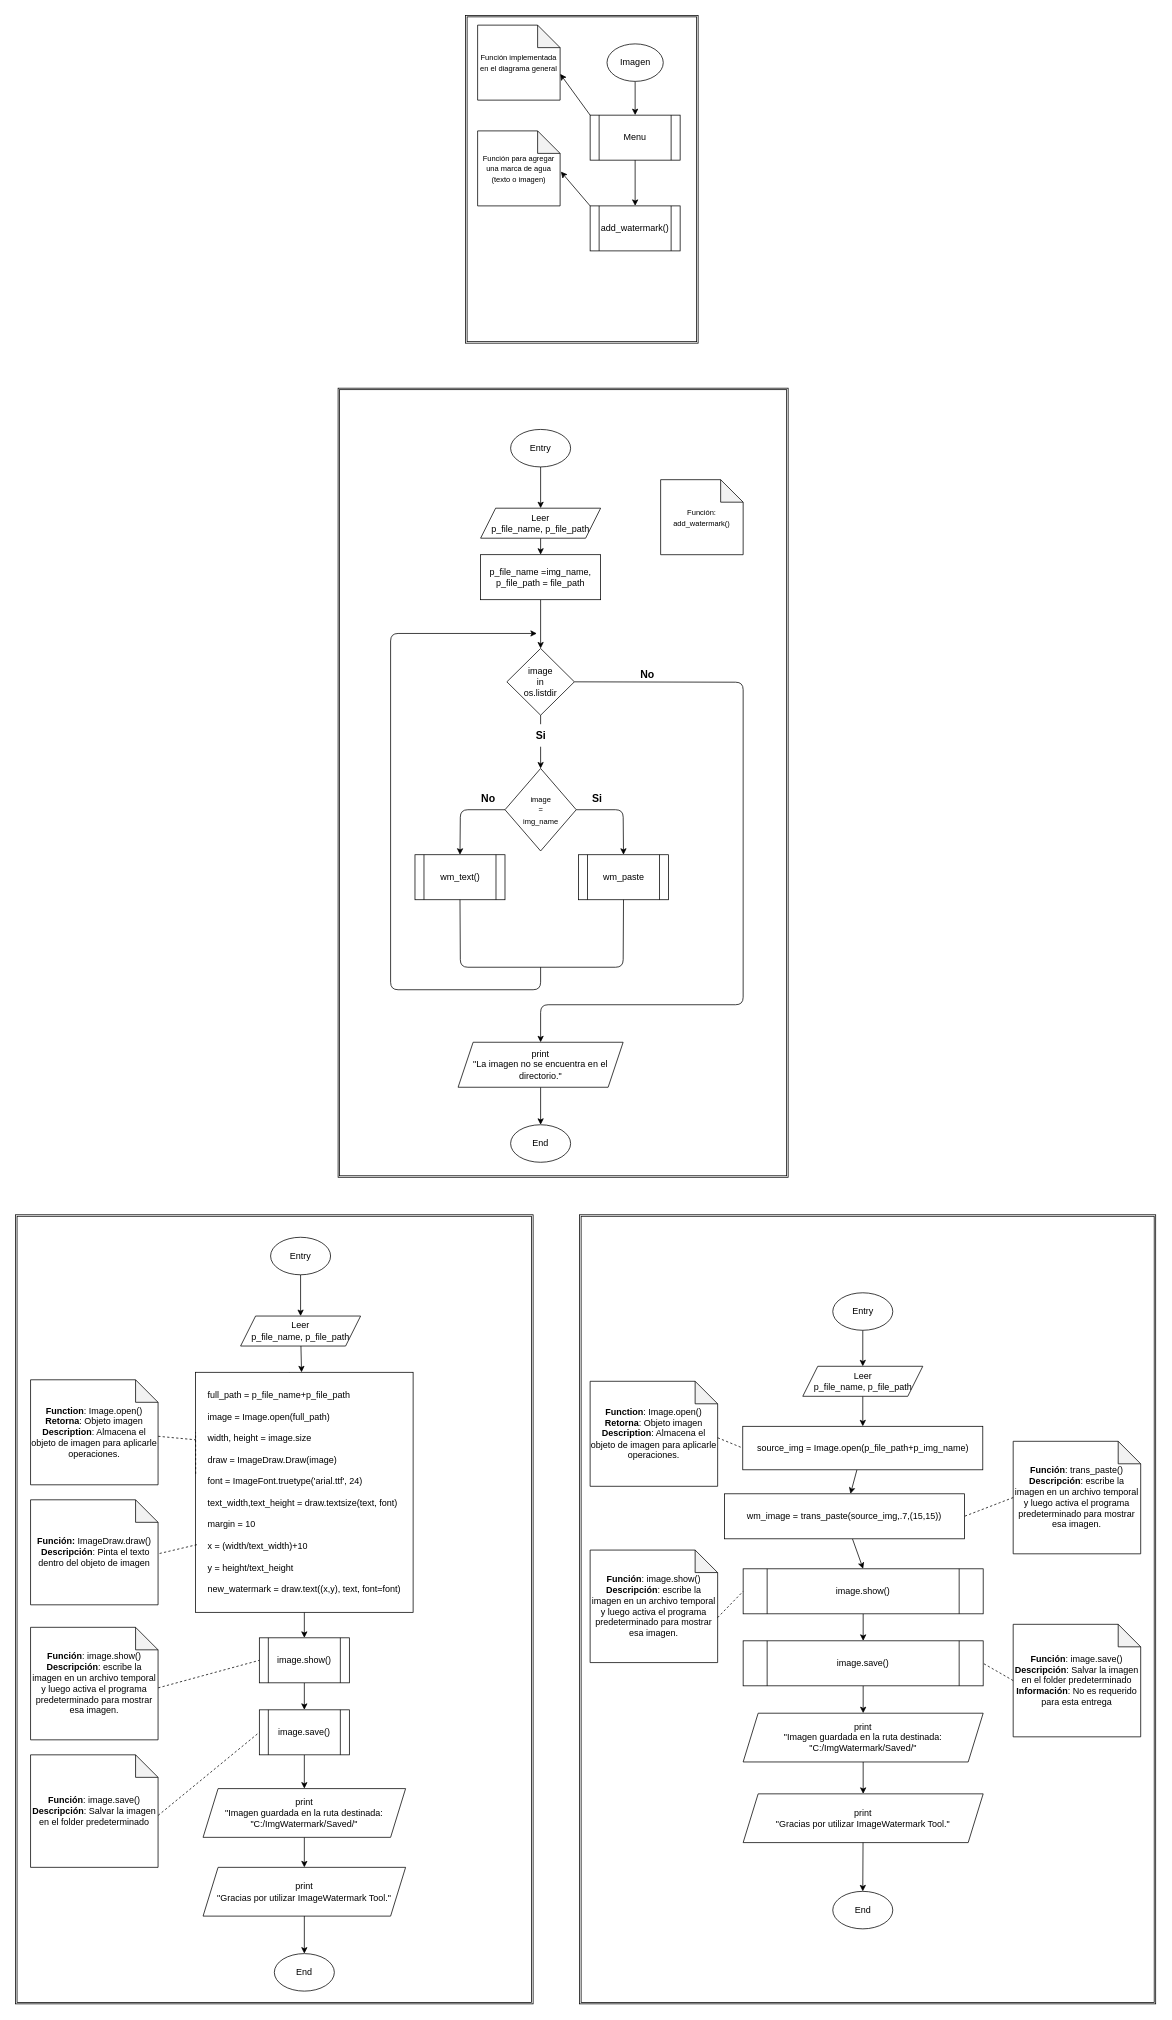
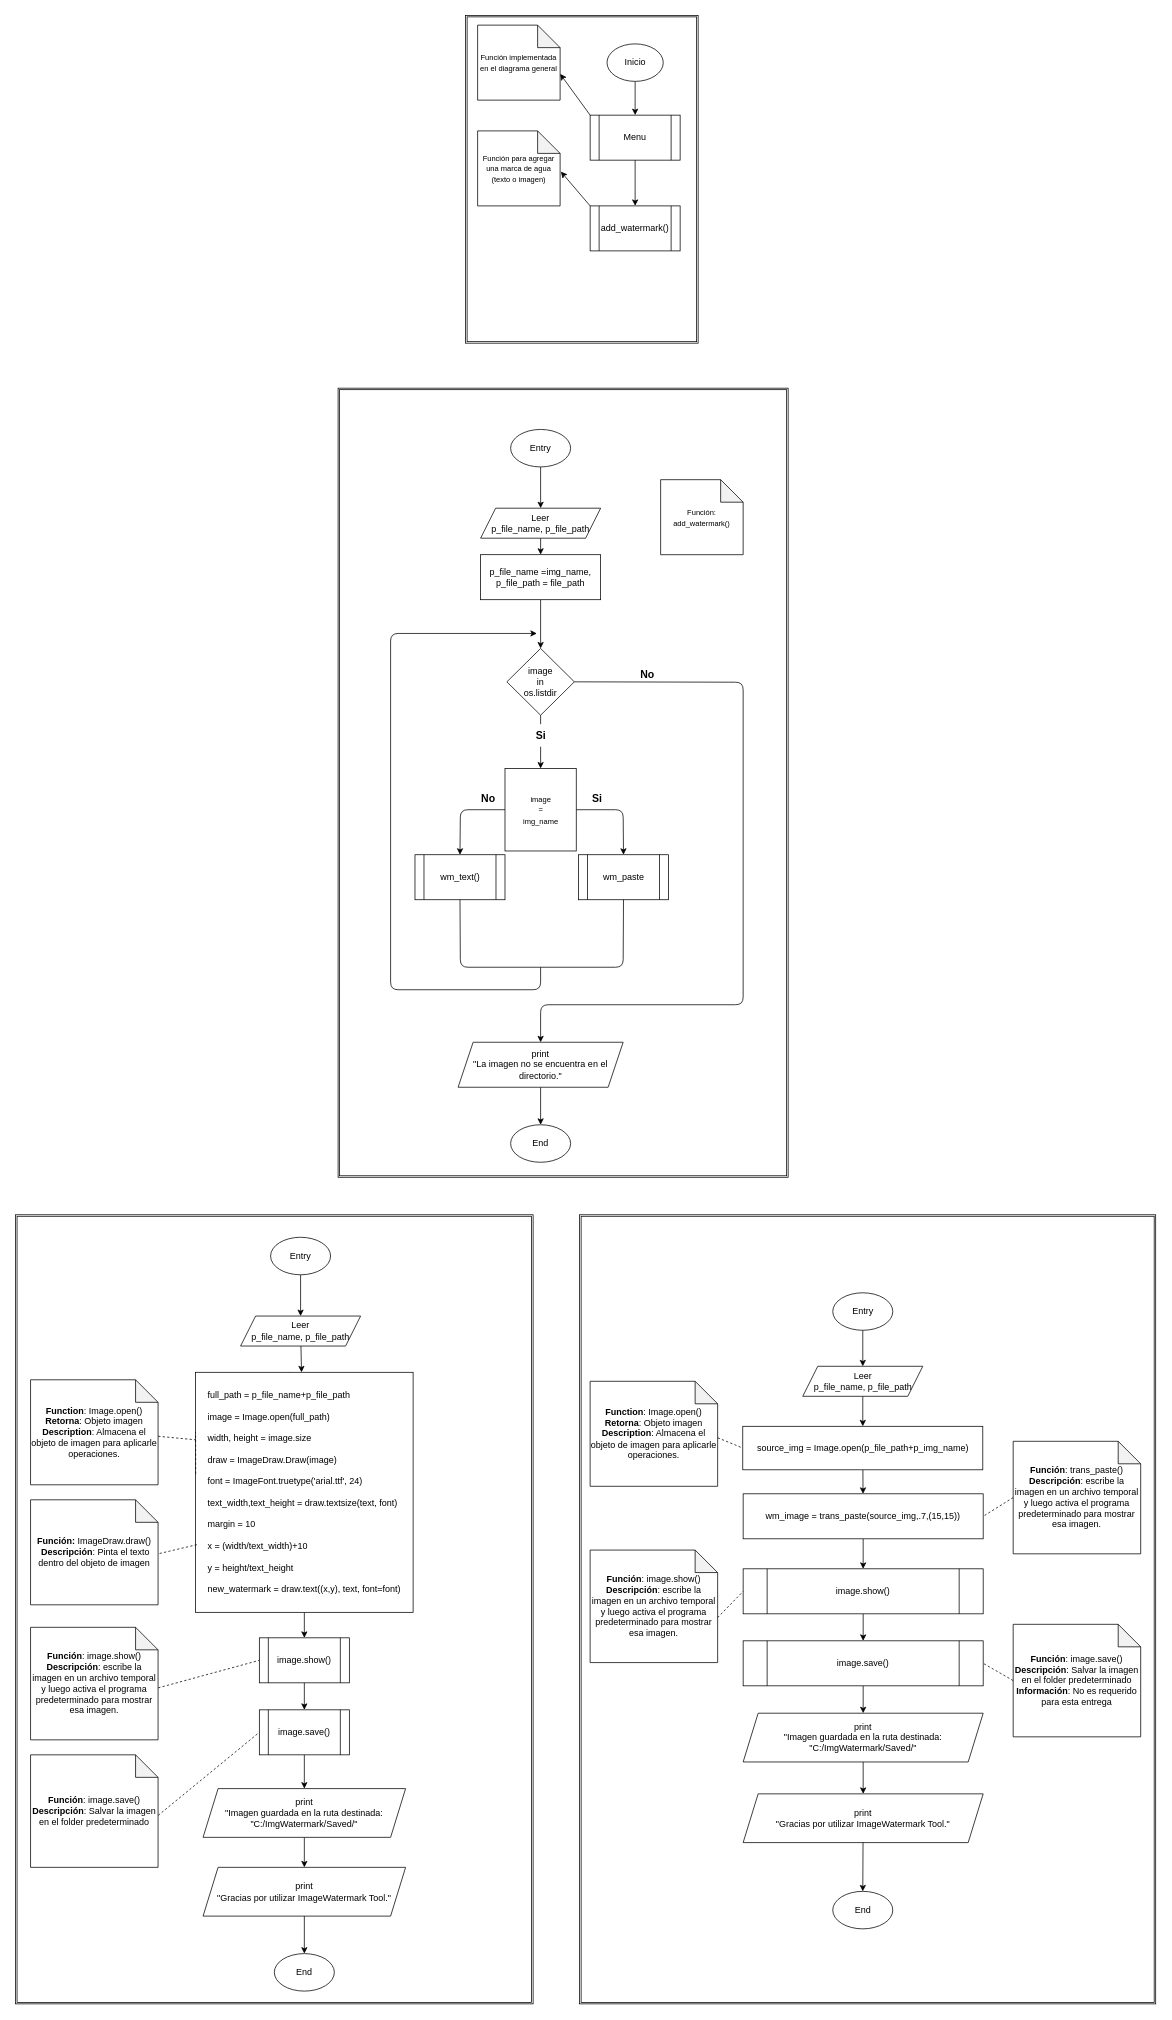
node "Imagen": label "Imagen" -> "Inicio"
node "image = img_name": shape diamond -> rectangle
node "wm_image = trans_paste(source_img,.7,(15,15))": moved (844, 1516) -> (863, 1516)
